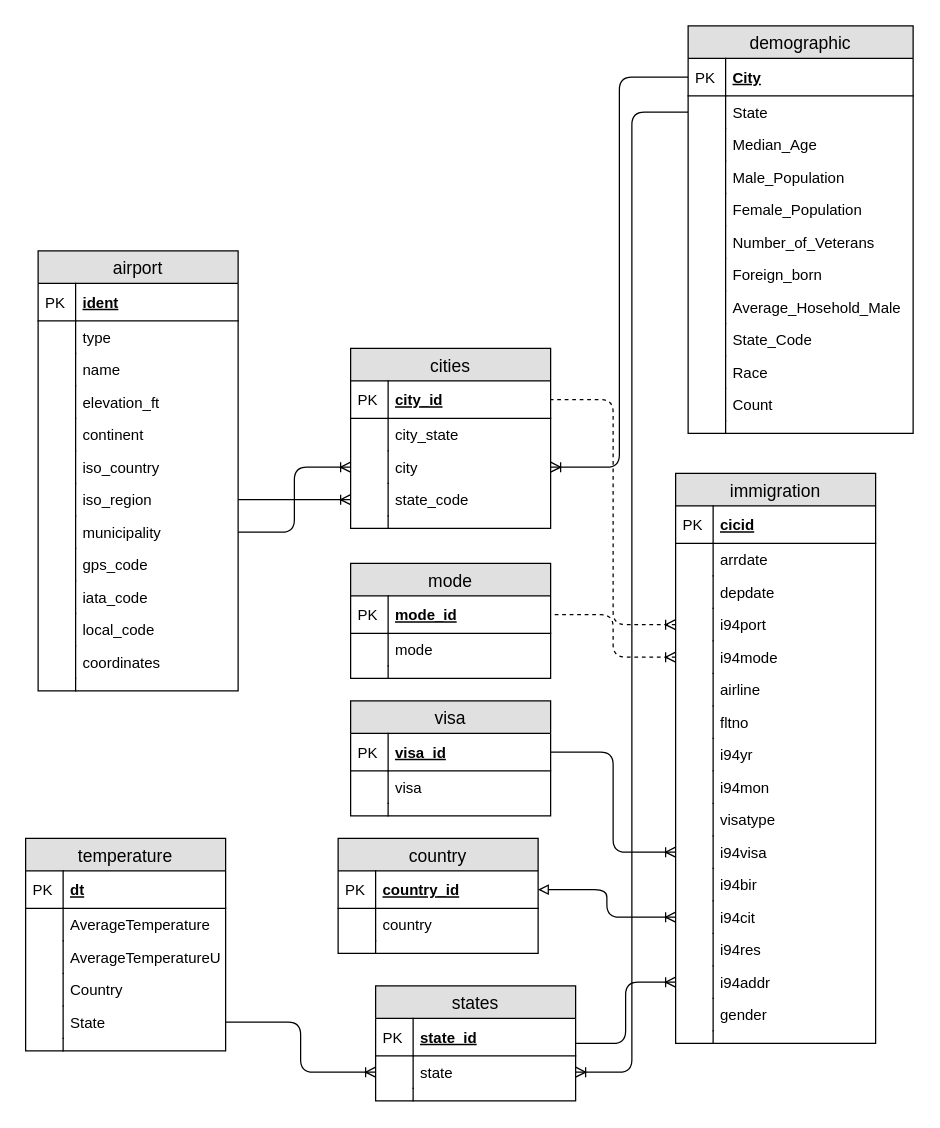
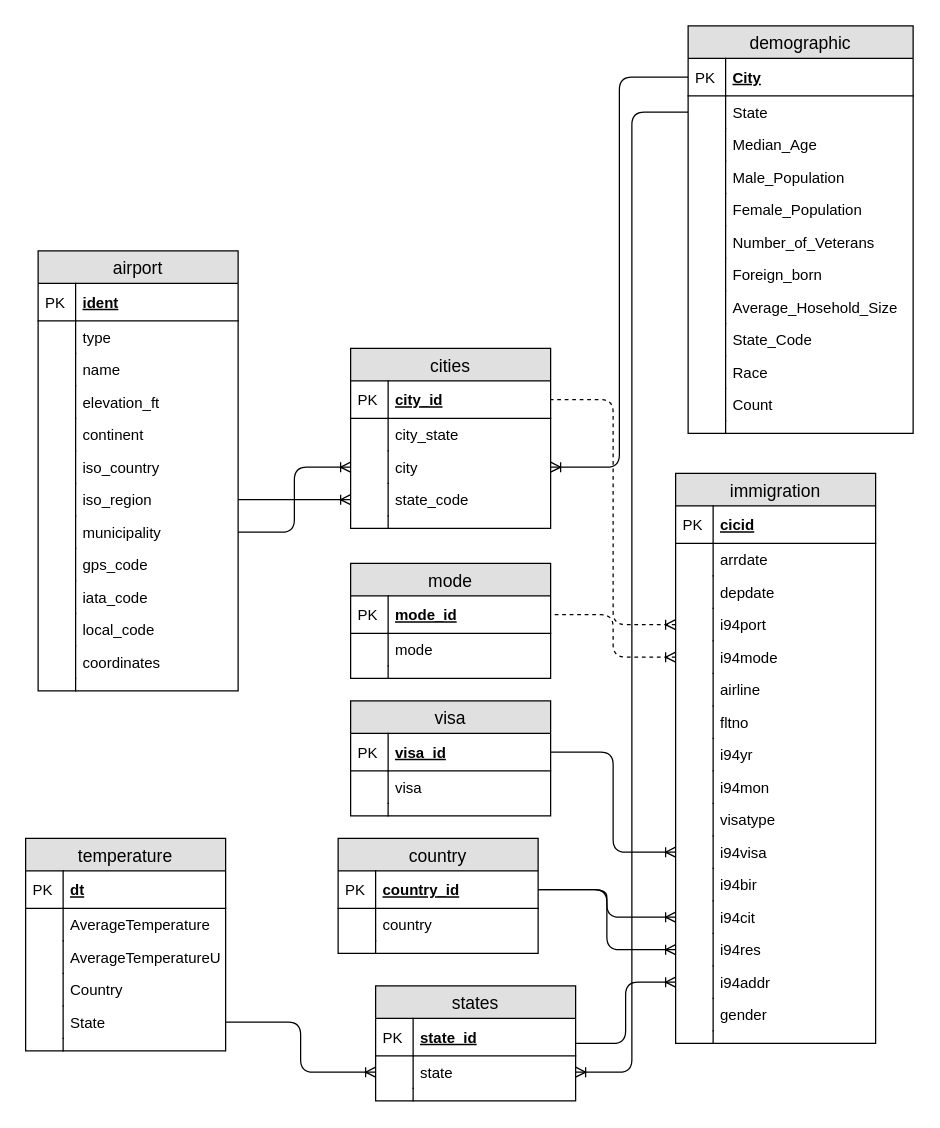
node "Average_Hosehold_Male": label "Average_Hosehold_Male" -> "Average_Hosehold_Size"
edge "country_id" -- "i94cit": arrowhead block -> none
edge "country_id" -> "i94res": added
